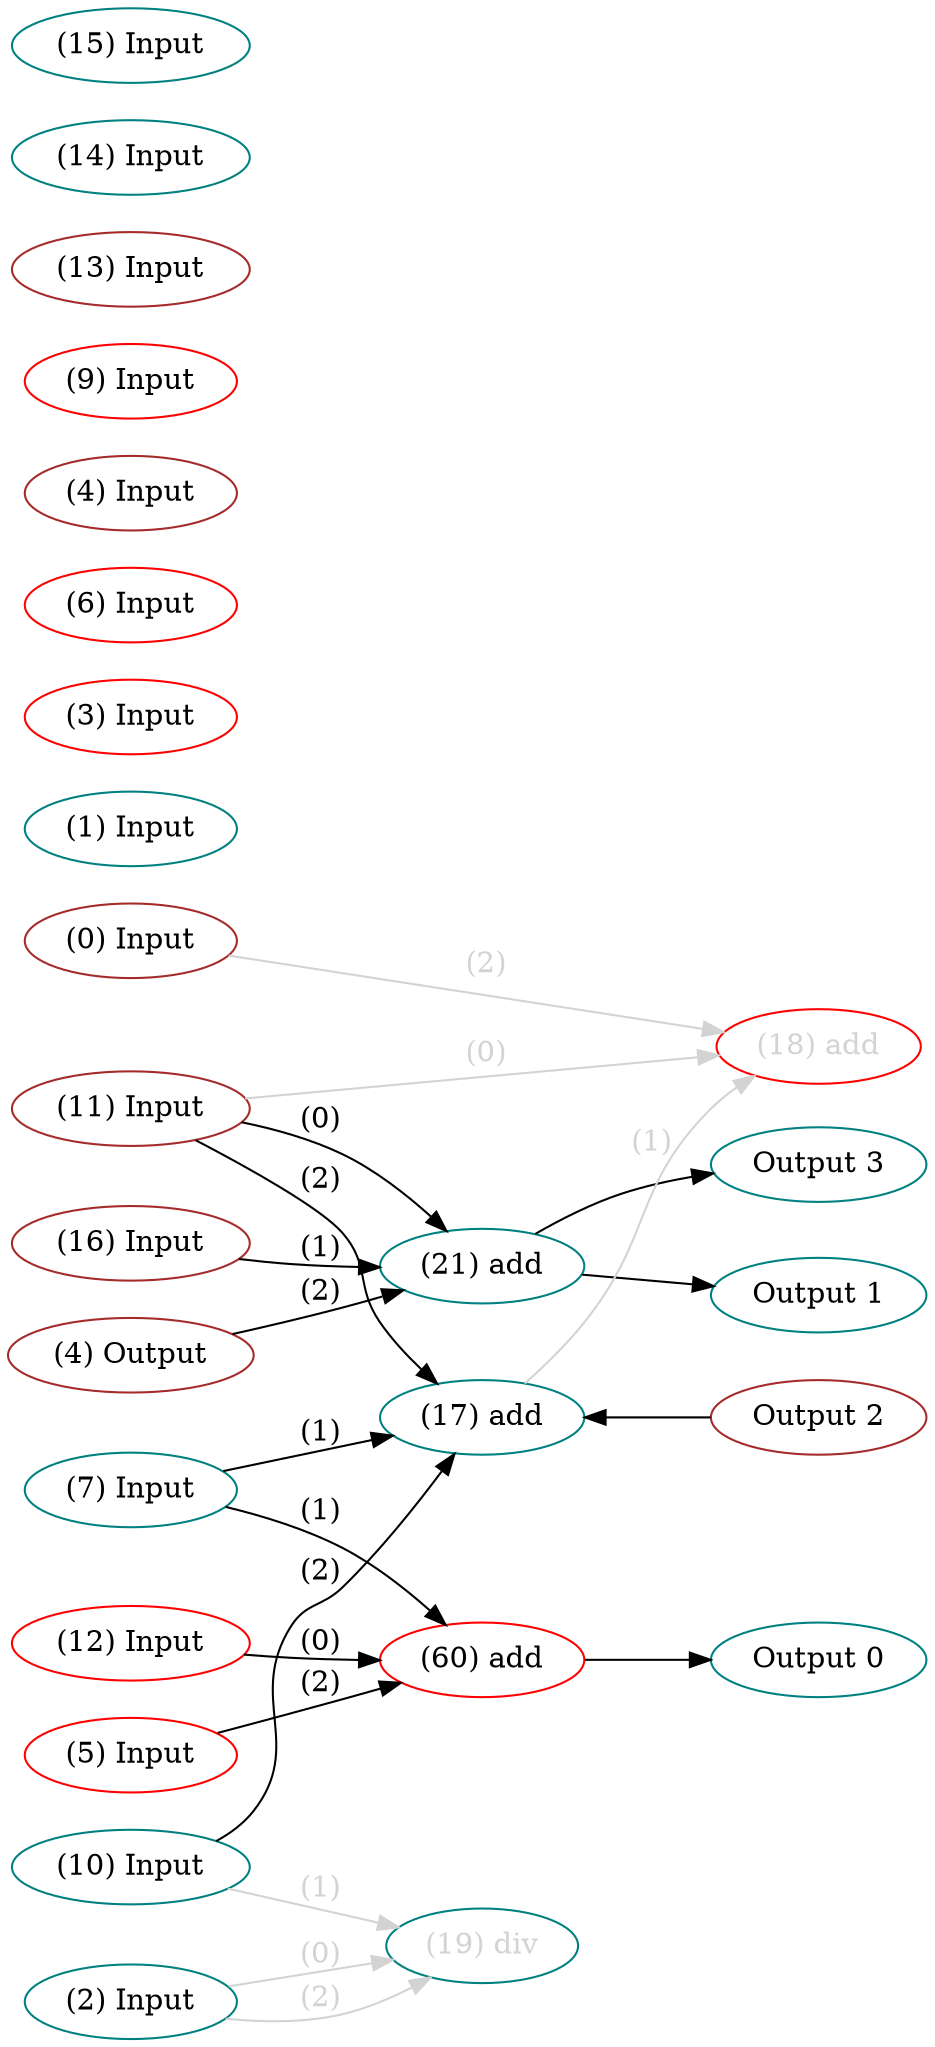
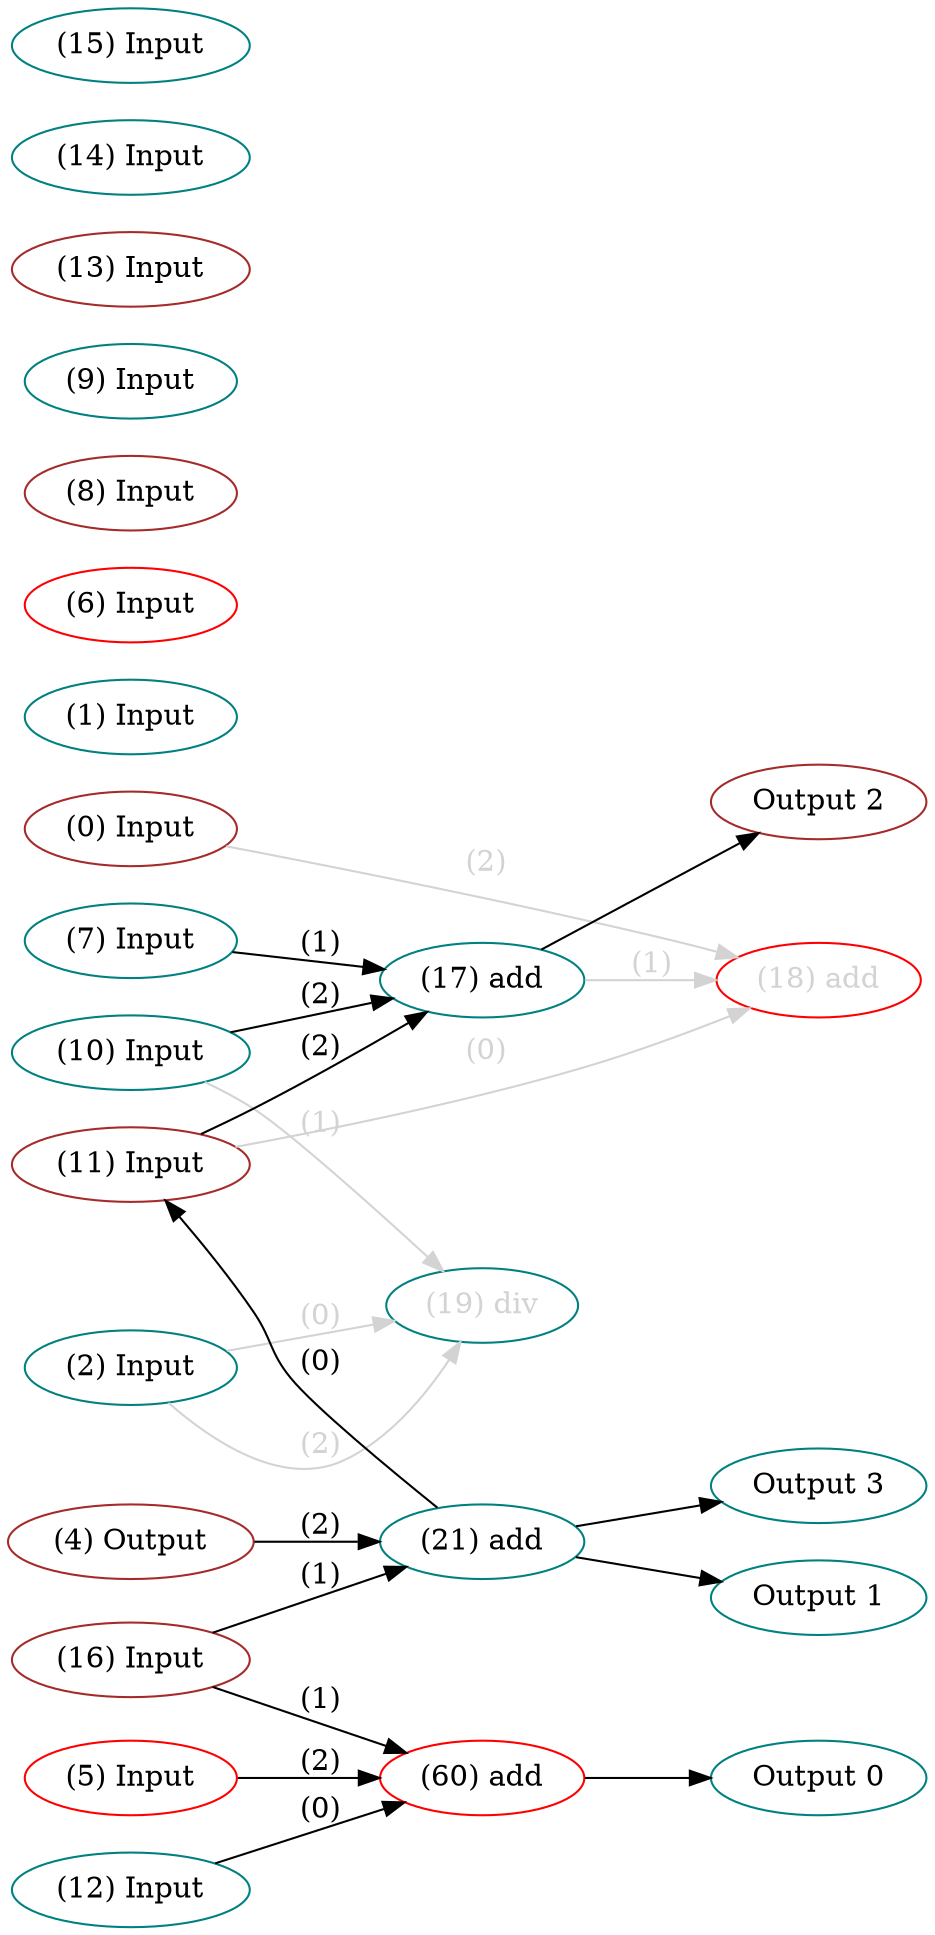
node "(9) Input": color red -> teal
node "(4) Input": label "(4) Input" -> "(8) Input"
node "(3) Input": removed
edge "(11) Input" -> "(21) add": reversed
edge "Output 2" -> "(17) add": reversed
edge "(7) Input" -> "(60) add": now "(16) Input" -> "(60) add"
node "(12) Input": color red -> teal
